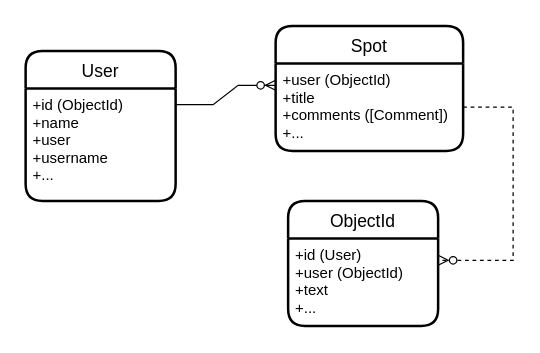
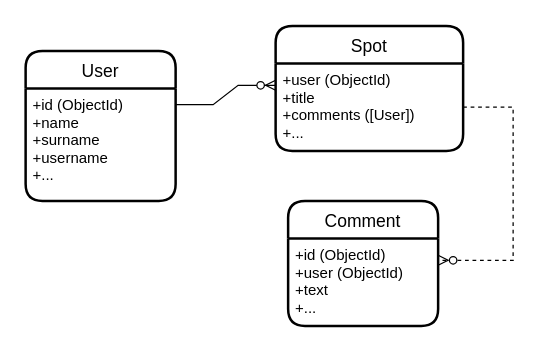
node "+user (ObjectId) +title +comments ([Comment]) +...": label "+user (ObjectId) +title +comments ([Comment]) +..." -> "+user (ObjectId) +title +comments ([User]) +..."
node "+id (ObjectId) +name +user +username +...": label "+id (ObjectId) +name +user +username +..." -> "+id (ObjectId) +name +surname +username +..."
node "ObjectId": label "ObjectId" -> "Comment"
node "+id (User) +user (ObjectId) +text +...": label "+id (User) +user (ObjectId) +text +..." -> "+id (ObjectId) +user (ObjectId) +text +..."
